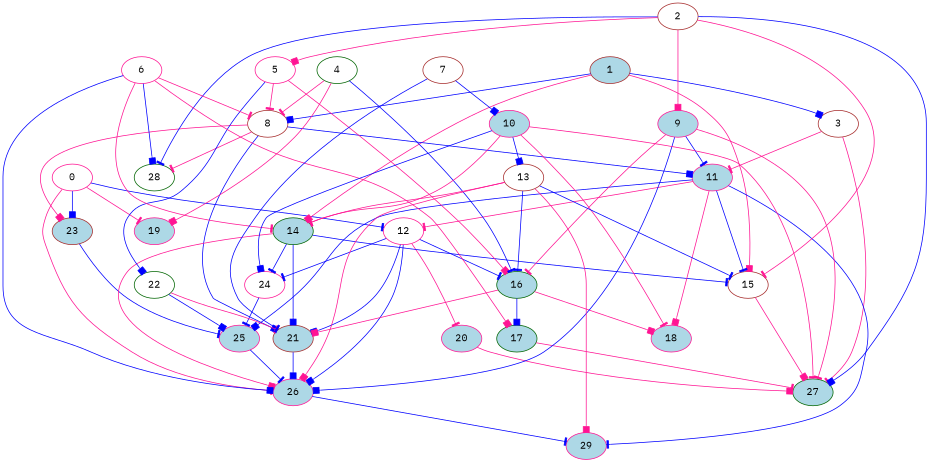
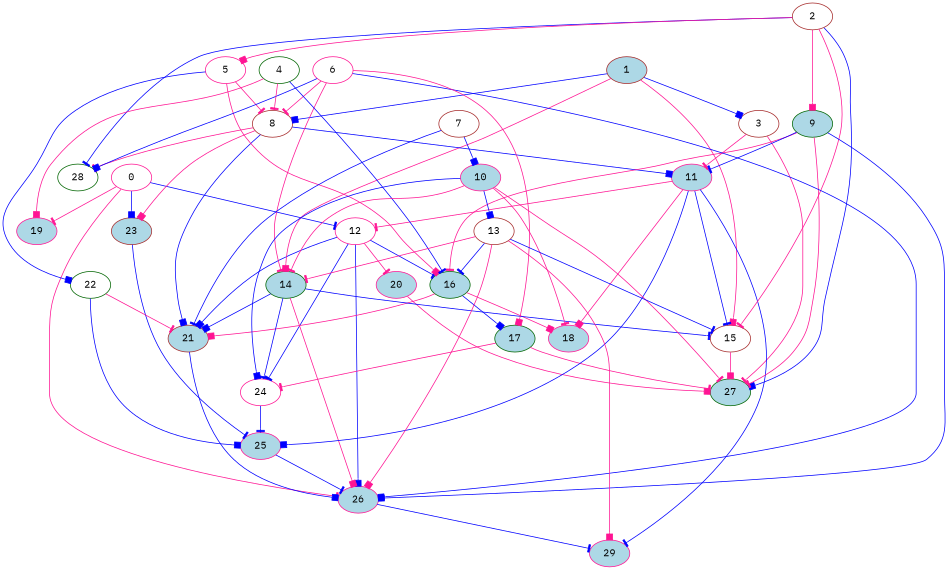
node "9": color deeppink -> darkgreen
edge "17" -> "24": added
